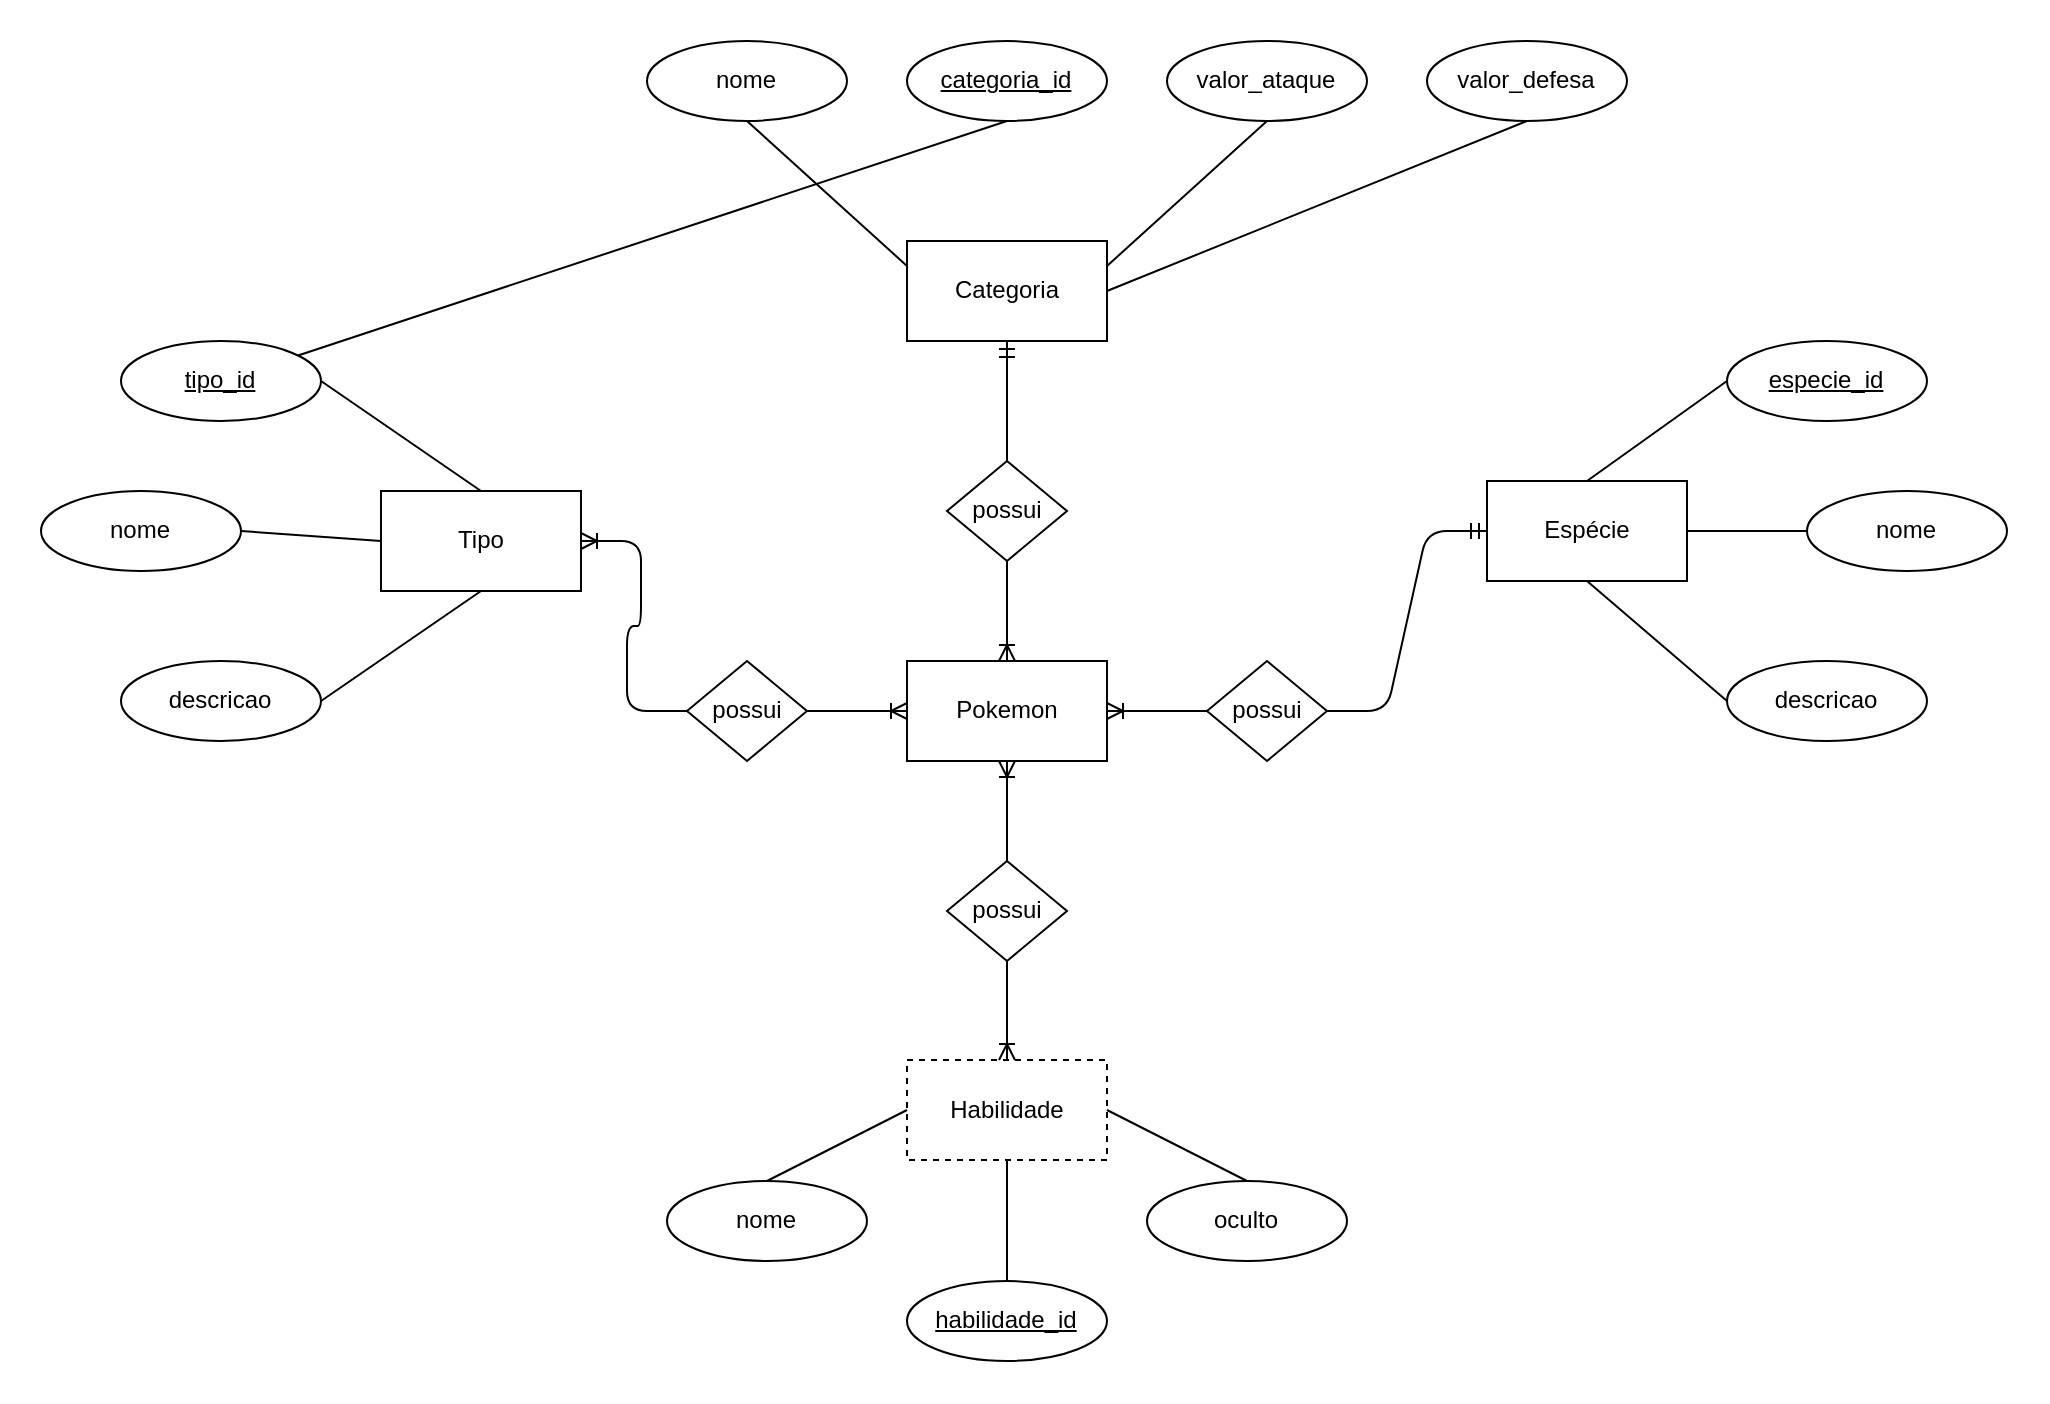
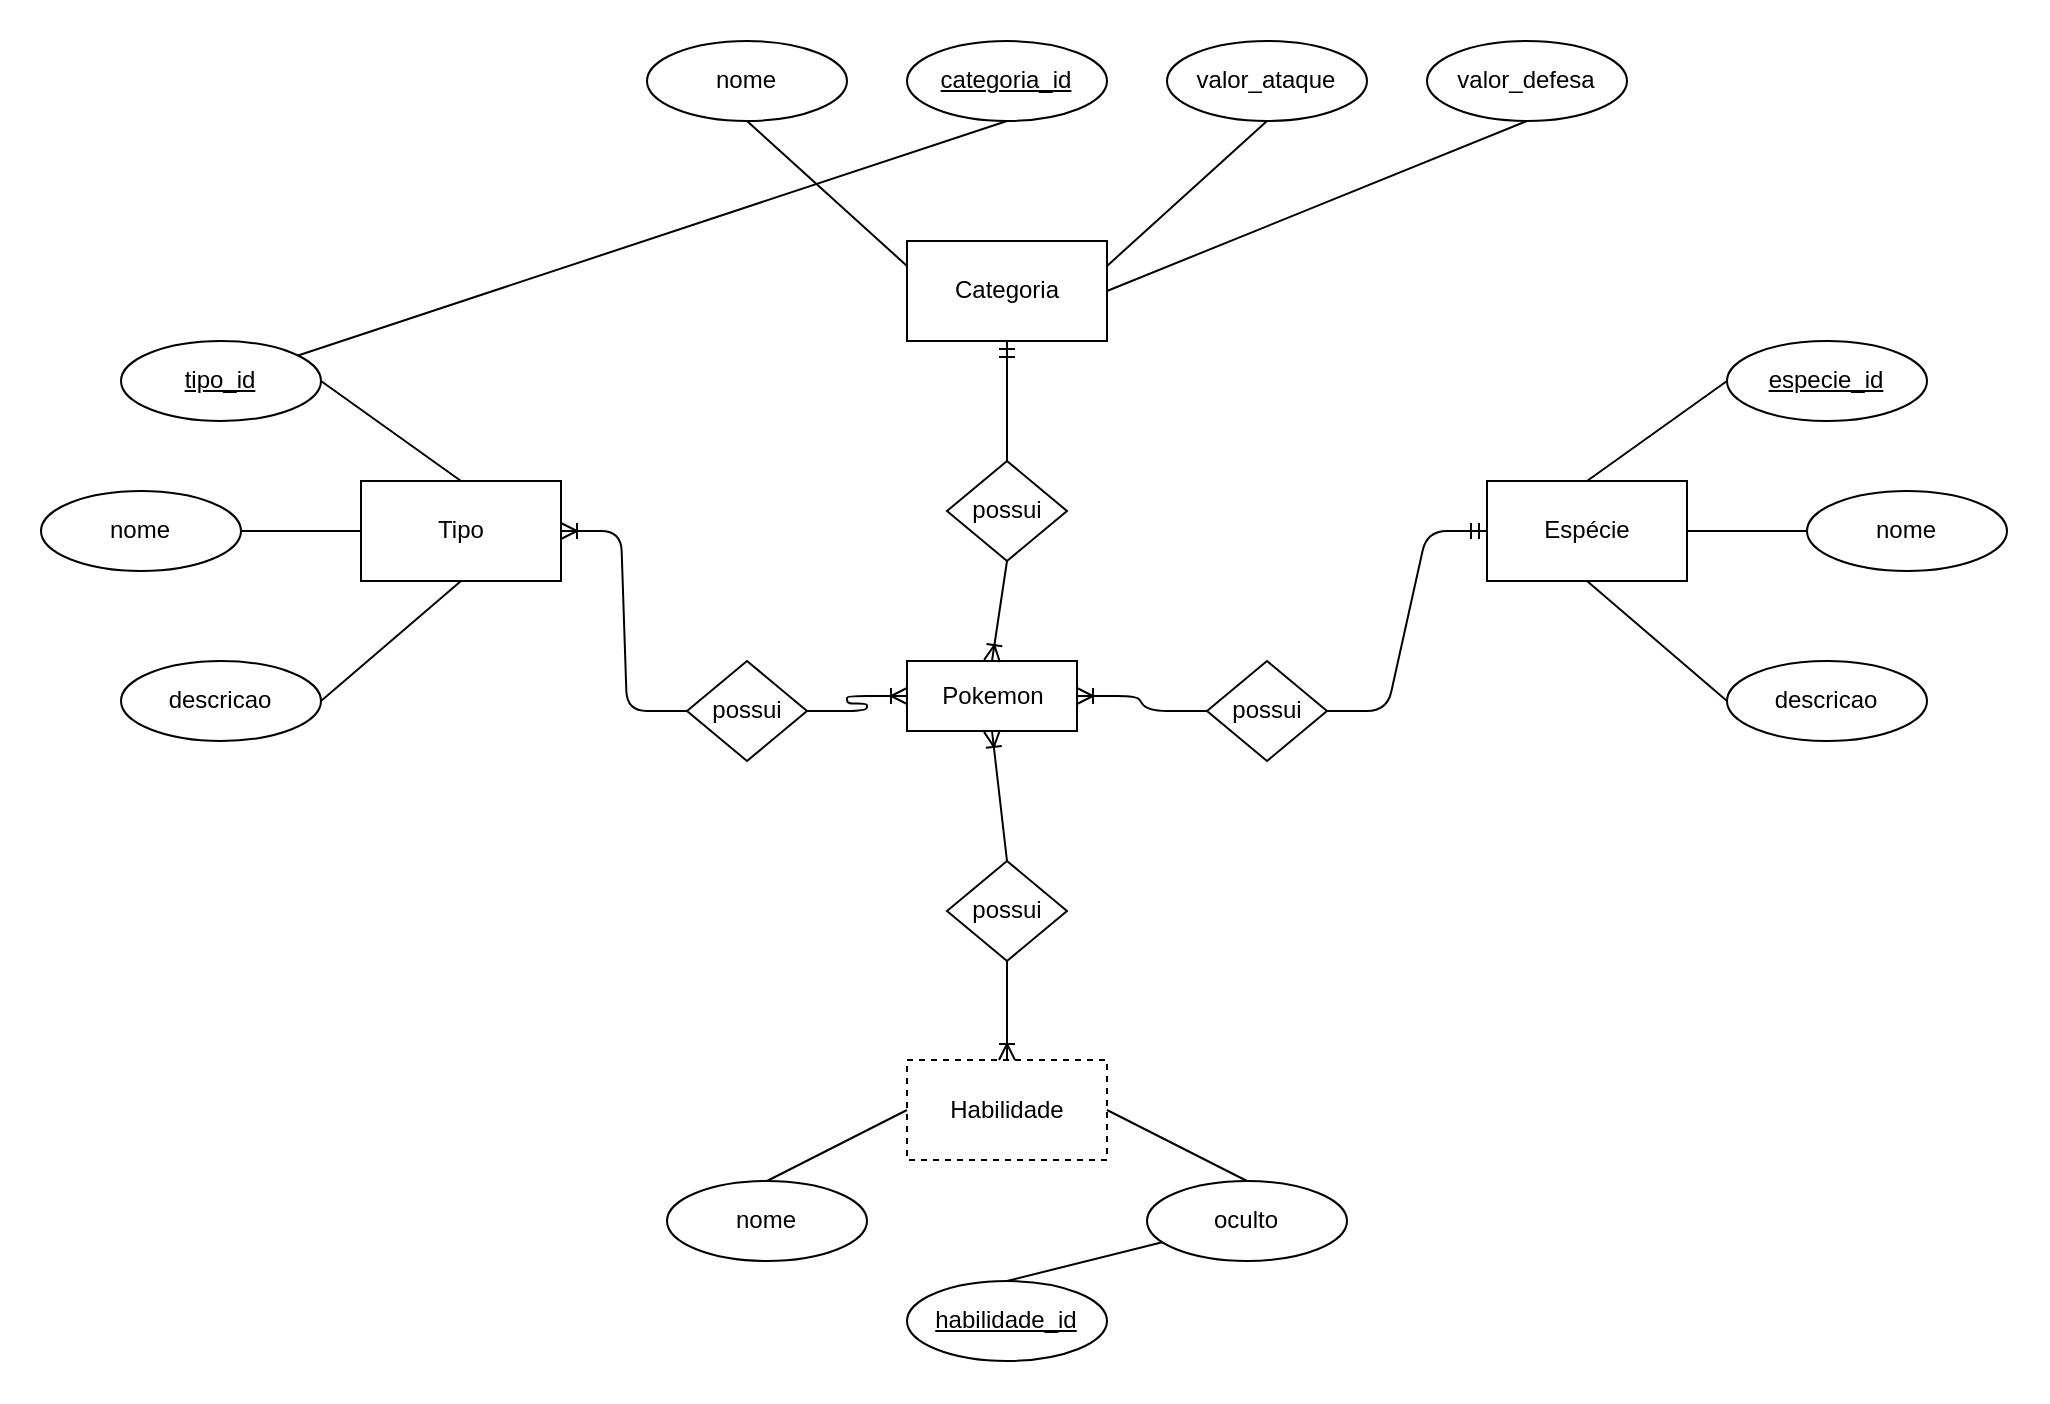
node "Tipo": moved (481, 541) -> (461, 531)
node "Pokemon": size 200x100 -> 170x70
edge "Habilidade" -- "habilidade_id": now "oculto" -- "habilidade_id"
